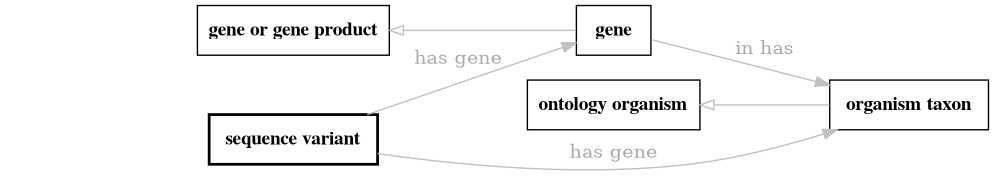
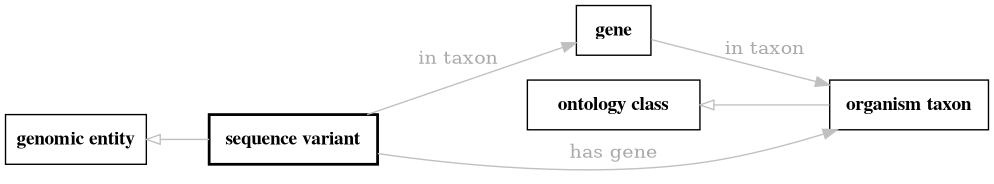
node "gene or gene product": removed
edge "gene" -> "organism taxon": label "in has" -> "in taxon"
edge "sequence variant" -> "gene": label "has gene" -> "in taxon"
node "ontology organism": label "ontology organism" -> "ontology class"
node "genomic entity": added
